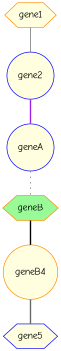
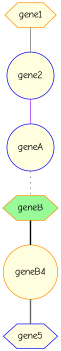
edge "gene2" -- "geneA": style bold -> solid
